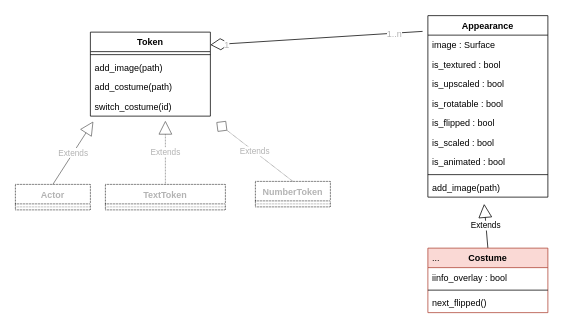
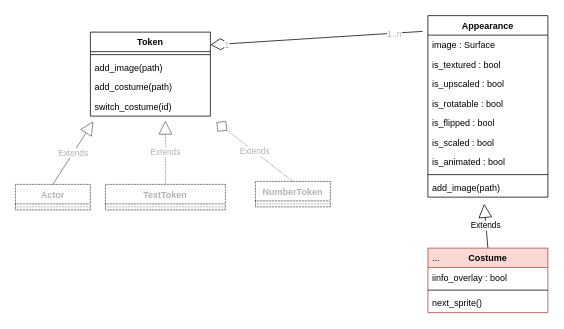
node "next_flipped()": label "next_flipped()" -> "next_sprite()"
